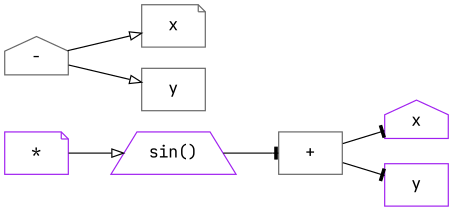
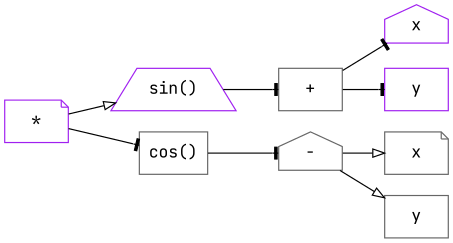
node "cos()": added
